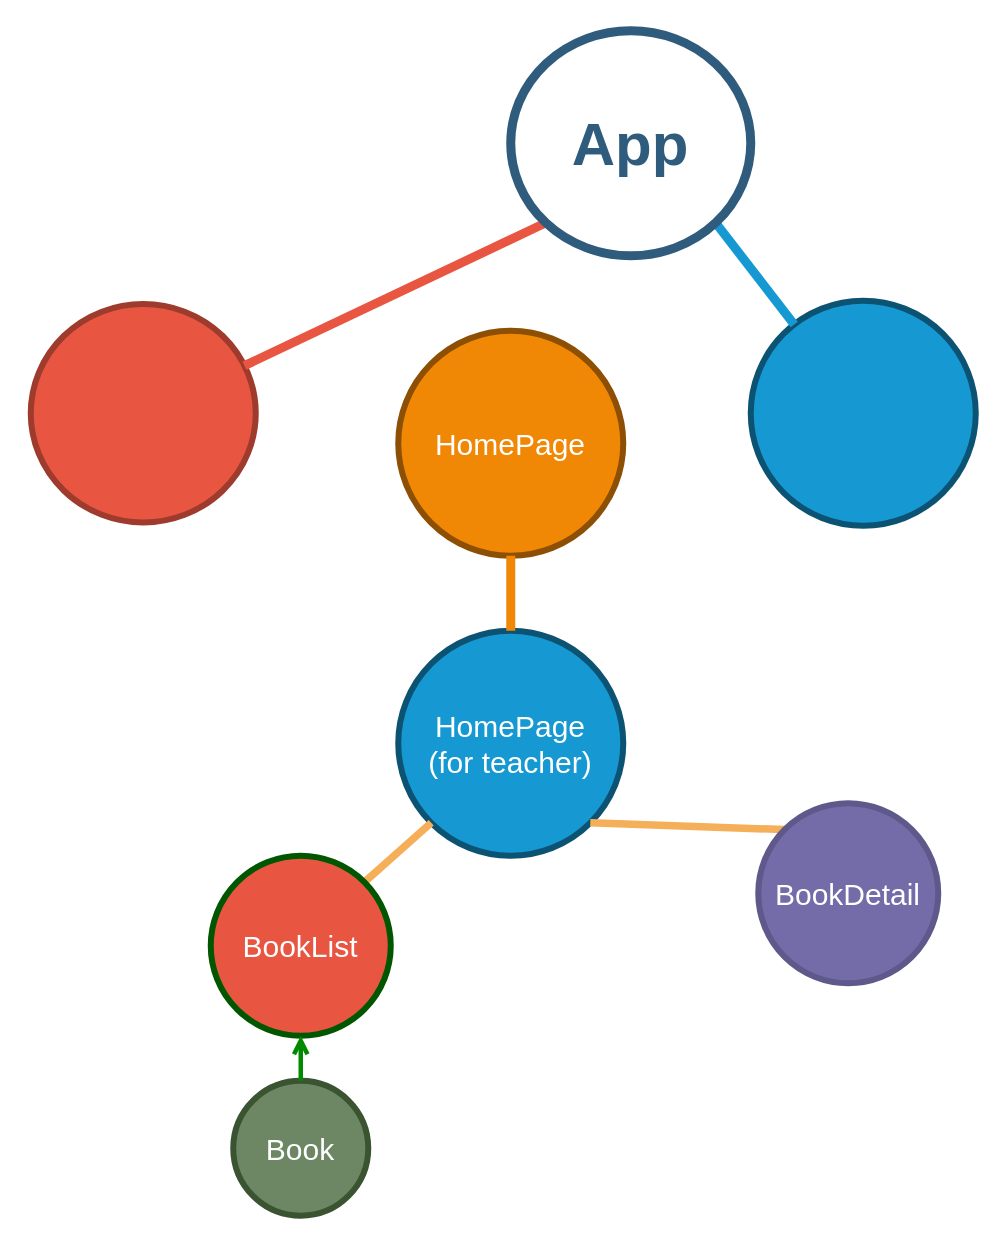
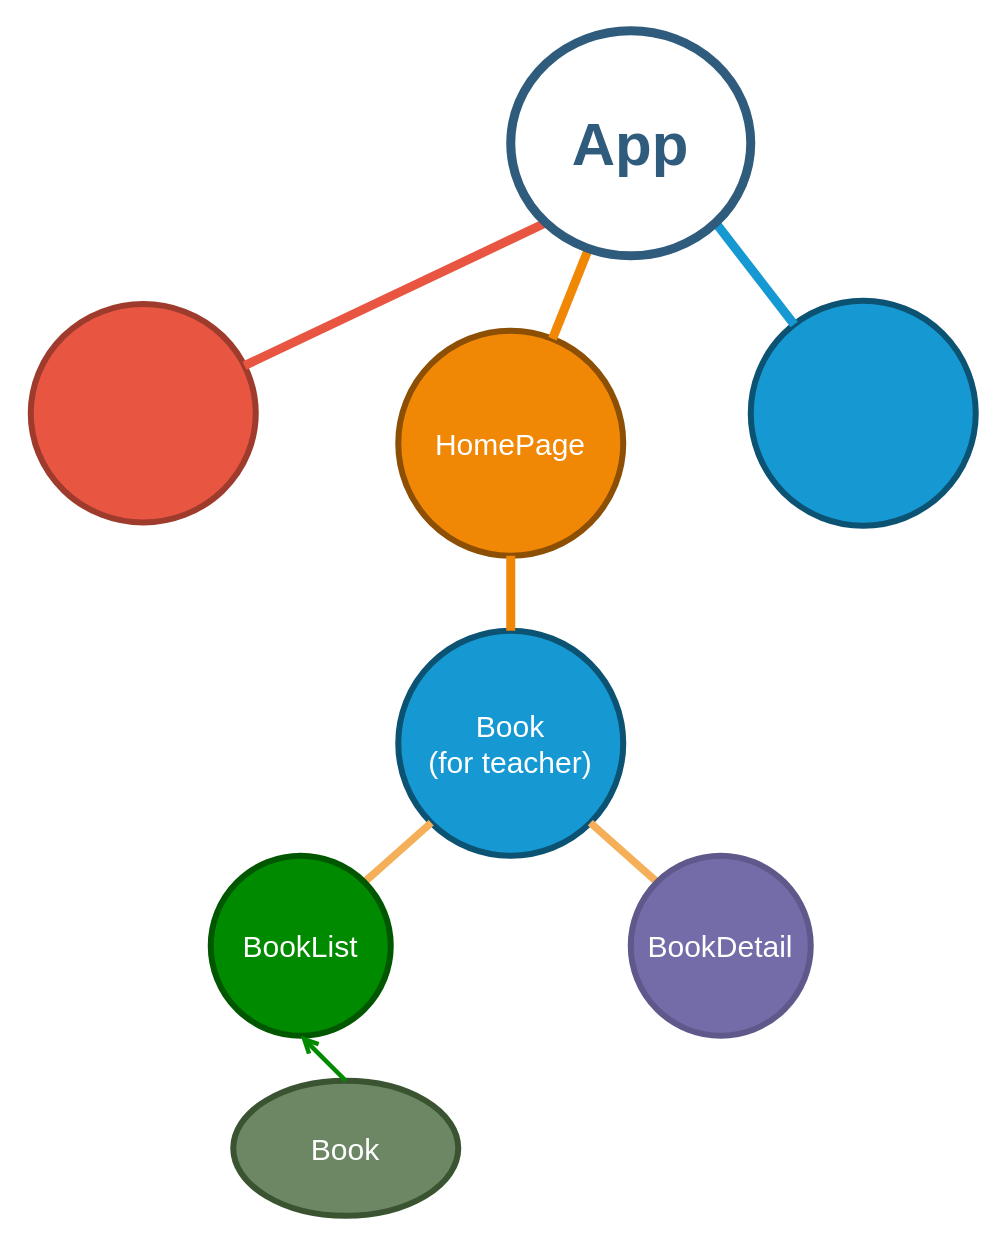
edge "App" -- "HomePage": added
node "HomePage (for teacher)": label "HomePage (for teacher)" -> "Book (for teacher)"
node "BookDetail": moved (848, 893) -> (721, 946)
node "BookList": fillcolor #e85642 -> #008a00
node "Book": size 135x135 -> 225x135
